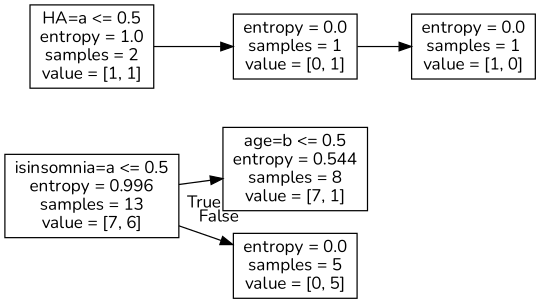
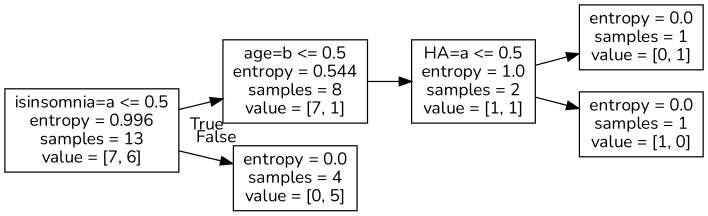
edge "entropy = 0.0 samples = 1 value = [0, 1]" -> "entropy = 0.0 samples = 1 value = [1, 0]": now "HA=a <= 0.5 entropy = 1.0 samples = 2 value = [1, 1]" -> "entropy = 0.0 samples = 1 value = [1, 0]"
edge "age=b <= 0.5 entropy = 0.544 samples = 8 value = [7, 1]" -> "HA=a <= 0.5 entropy = 1.0 samples = 2 value = [1, 1]": added
node "entropy = 0.0 samples = 5 value = [0, 5]": label "entropy = 0.0 samples = 5 value = [0, 5]" -> "entropy = 0.0 samples = 4 value = [0, 5]"
